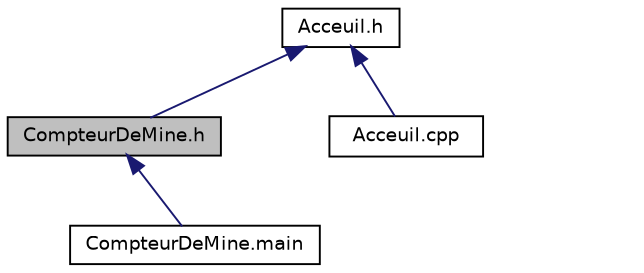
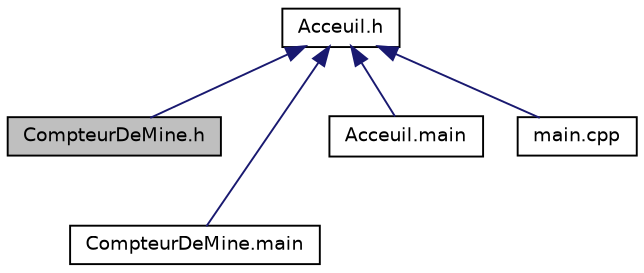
node "Acceuil.cpp": label "Acceuil.cpp" -> "Acceuil.main"
node "main.cpp": added
edge "CompteurDeMine.main" -> "CompteurDeMine.h": now "CompteurDeMine.main" -> "Acceuil.h"
